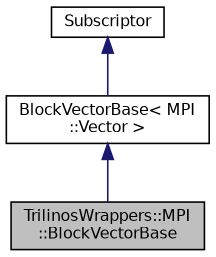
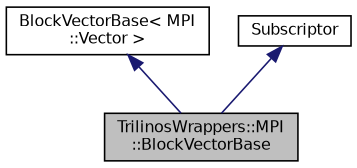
edge "BlockVectorBase< MPI ::Vector >" -> "Subscriptor": now "TrilinosWrappers::MPI ::BlockVectorBase" -> "Subscriptor"
